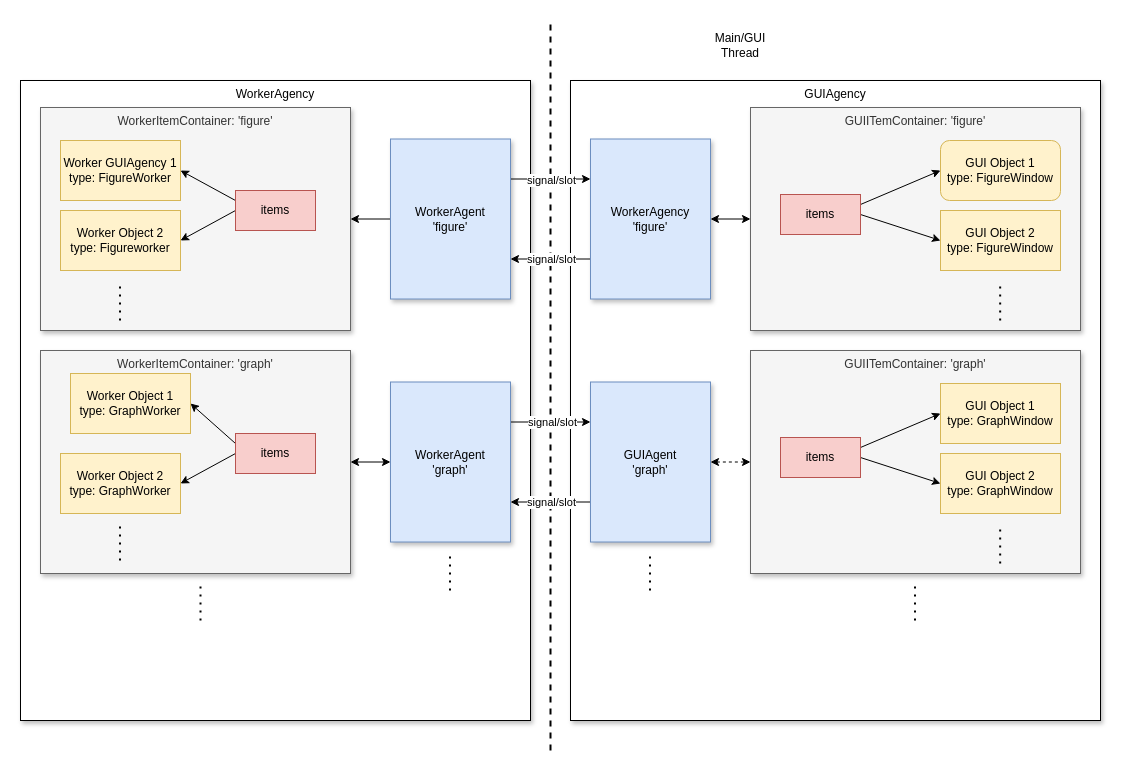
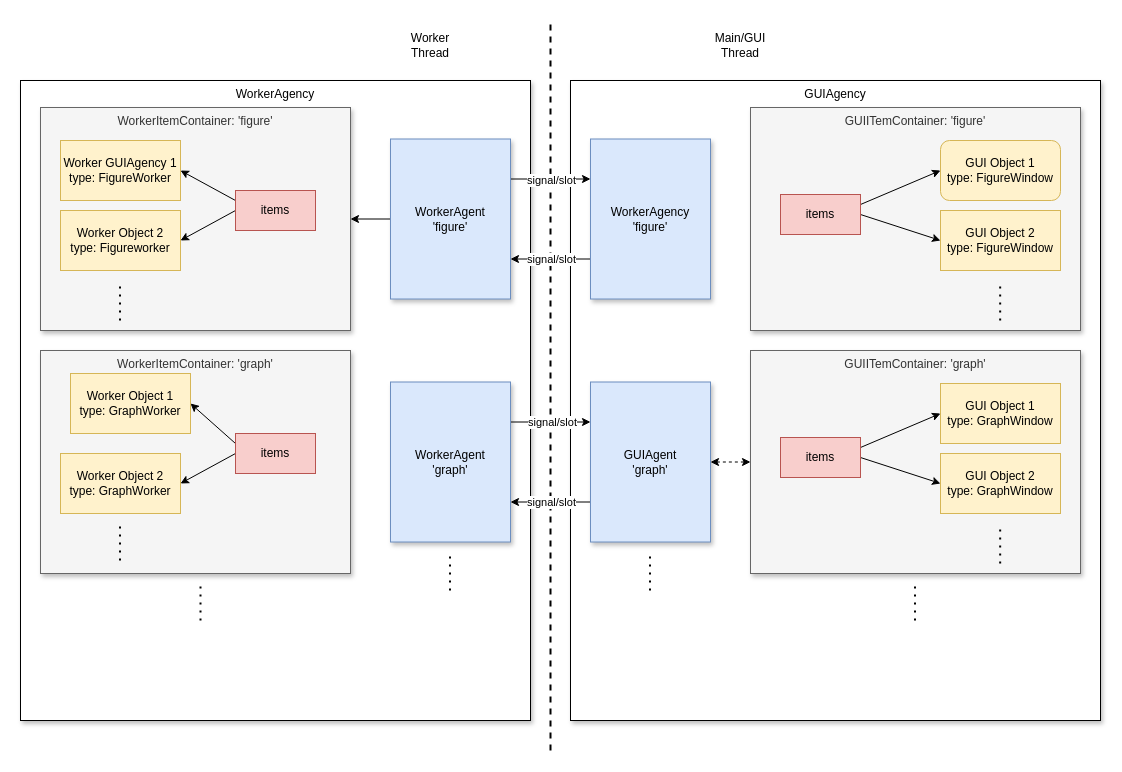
node "Worker Thread": added
edge "WorkerAgency 'figure'" -- "GUIITemContainer: 'figure'": removed
edge "WorkerItemContainer: 'graph'" -- "WorkerAgent 'graph'": removed
